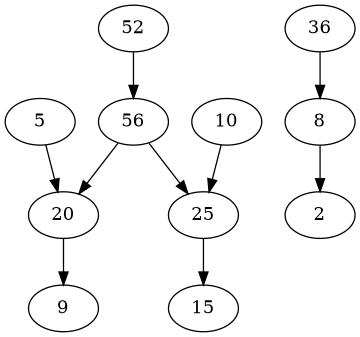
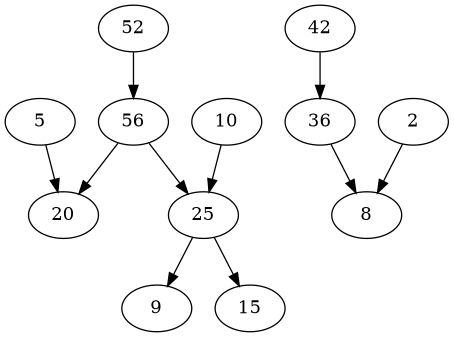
node "42": added
edge "8" -> "2": reversed
edge "20" -> "9": now "25" -> "9"
